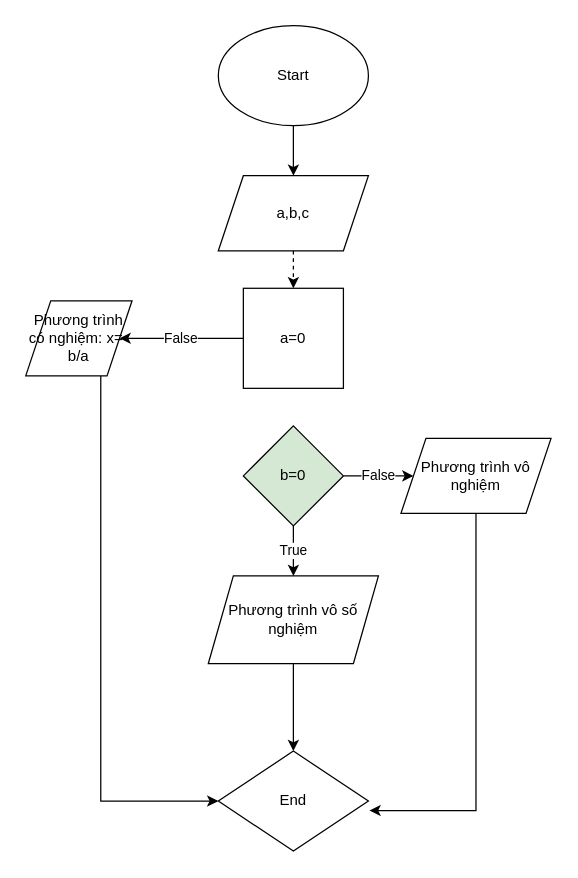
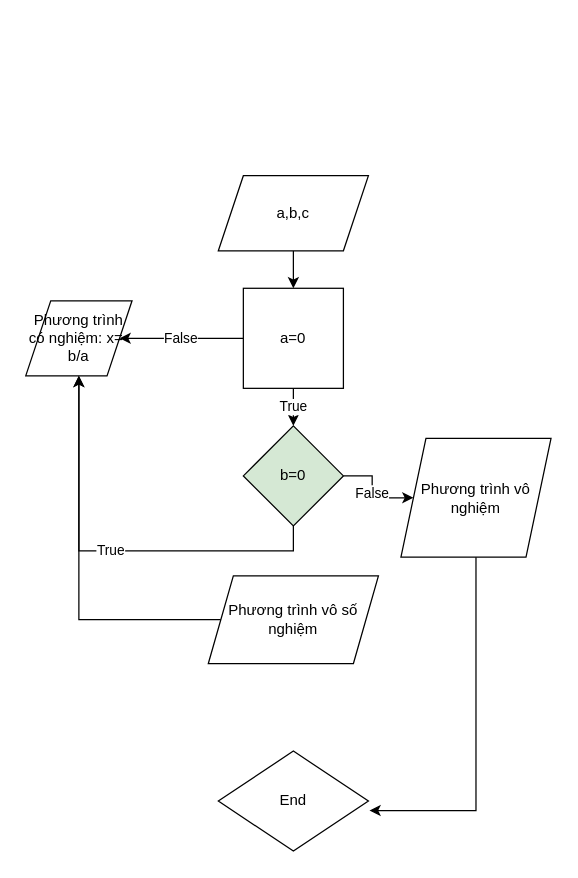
node "Start": removed
edge "Start" -> "a,b,c": removed
edge "a,b,c" -> "a=0": style dashed -> solid
edge "a=0" -> "b=0": added, label "True"
node "Phương trình vô nghiệm": size 150x75 -> 150x119
edge "b=0" -> "Phương trình vô số nghiệm": now "b=0" -> "Phương trình có nghiệm: x=-b/a"
edge "Phương trình có nghiệm: x=-b/a" -> "End": removed
edge "Phương trình vô số nghiệm" -> "End": now "Phương trình vô số nghiệm" -> "Phương trình có nghiệm: x=-b/a"
